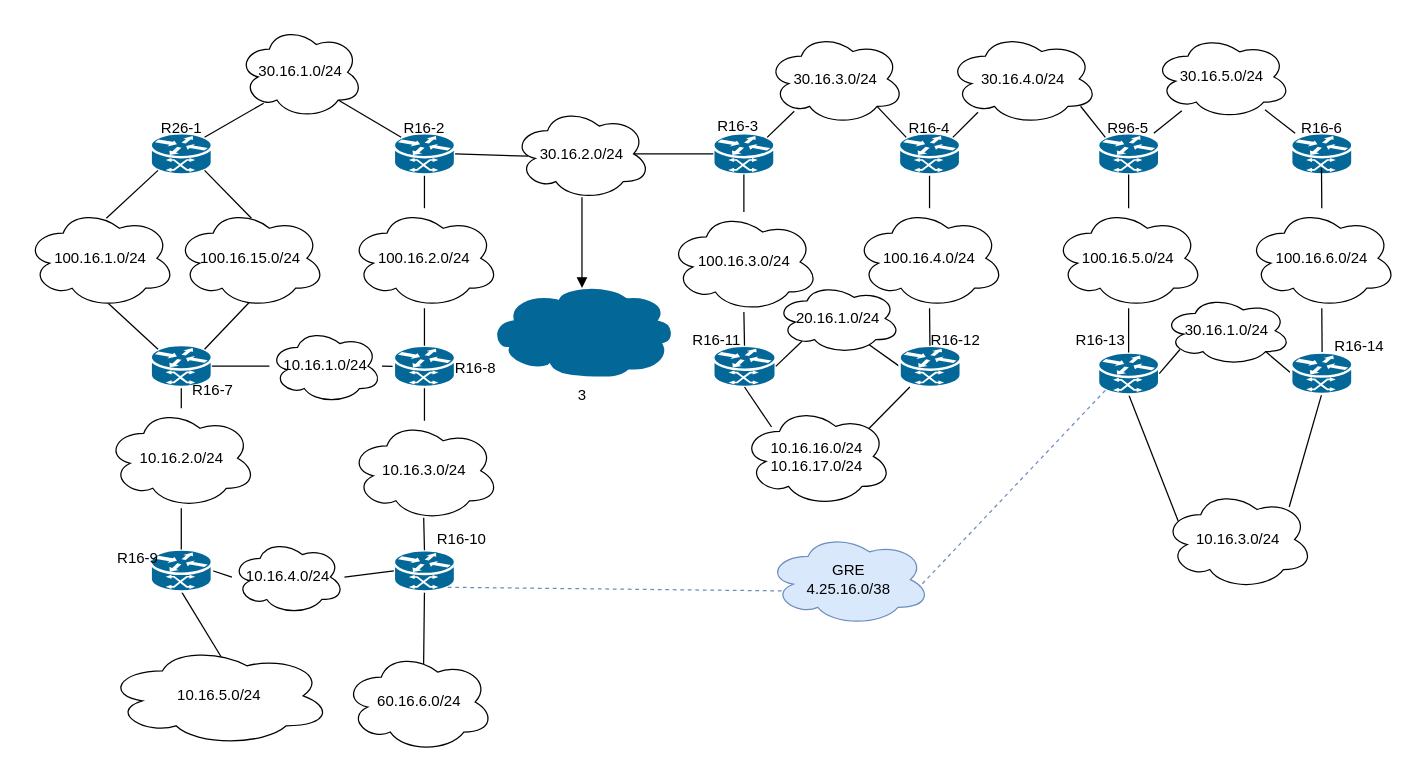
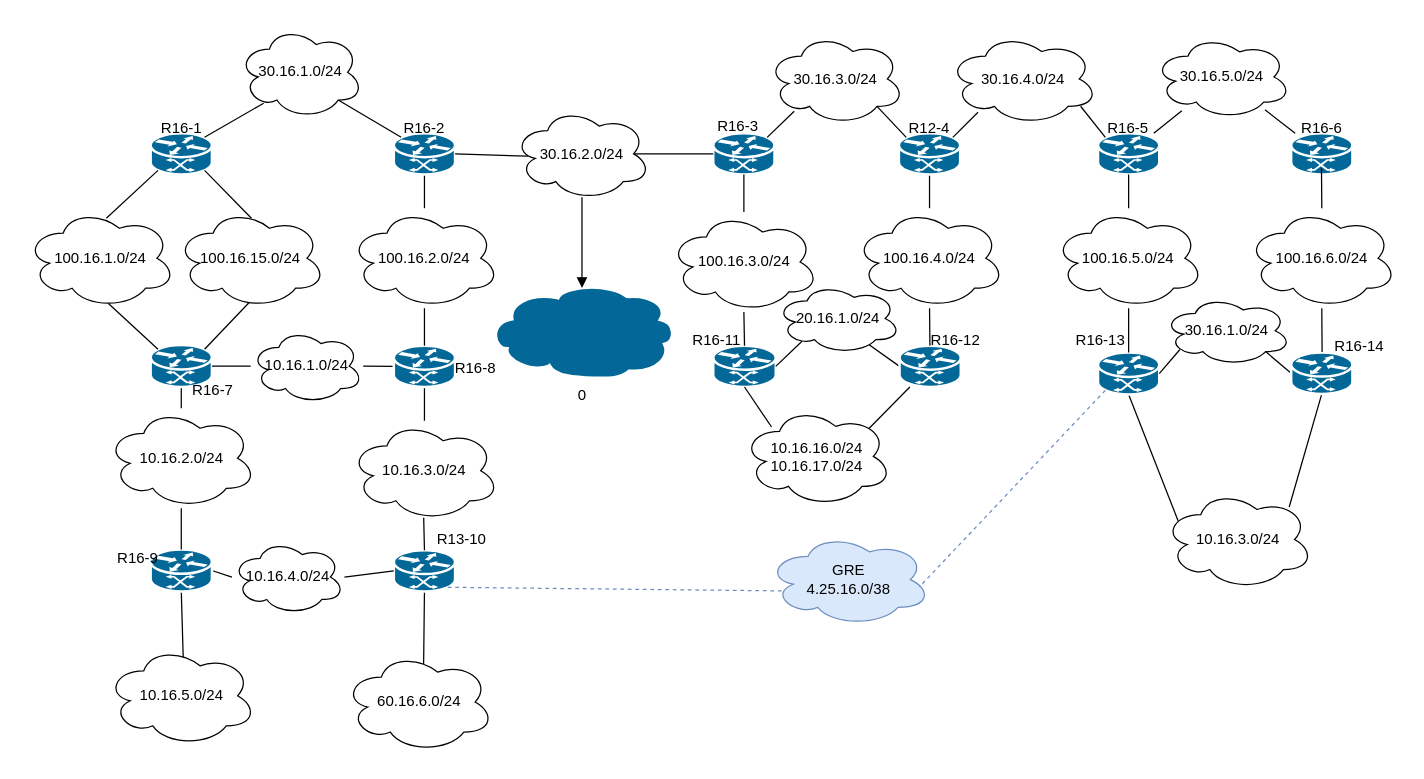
node "R26-1": label "R26-1" -> "R16-1"
node "R16-4": label "R16-4" -> "R12-4"
node "R96-5": label "R96-5" -> "R16-5"
node "10.16.1.0/24": moved (326, 366) -> (307, 366)
node "3": label "3" -> "0"
node "R16-10": label "R16-10" -> "R13-10"
node "10.16.5.0/24": size 225x100 -> 150x100
